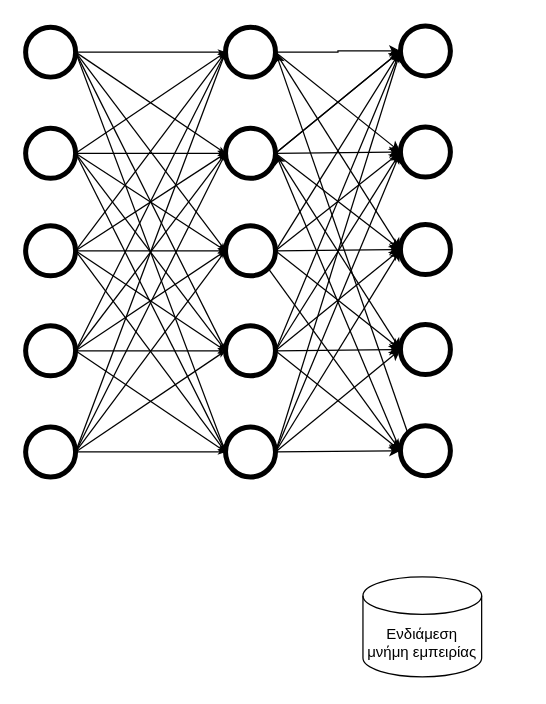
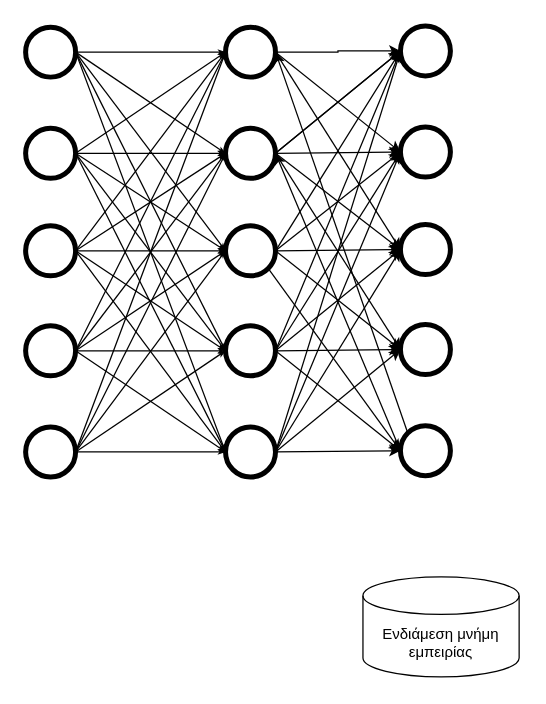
node "Ενδιάμεση μνήμη εμπειρίας": size 119x100 -> 156x100
